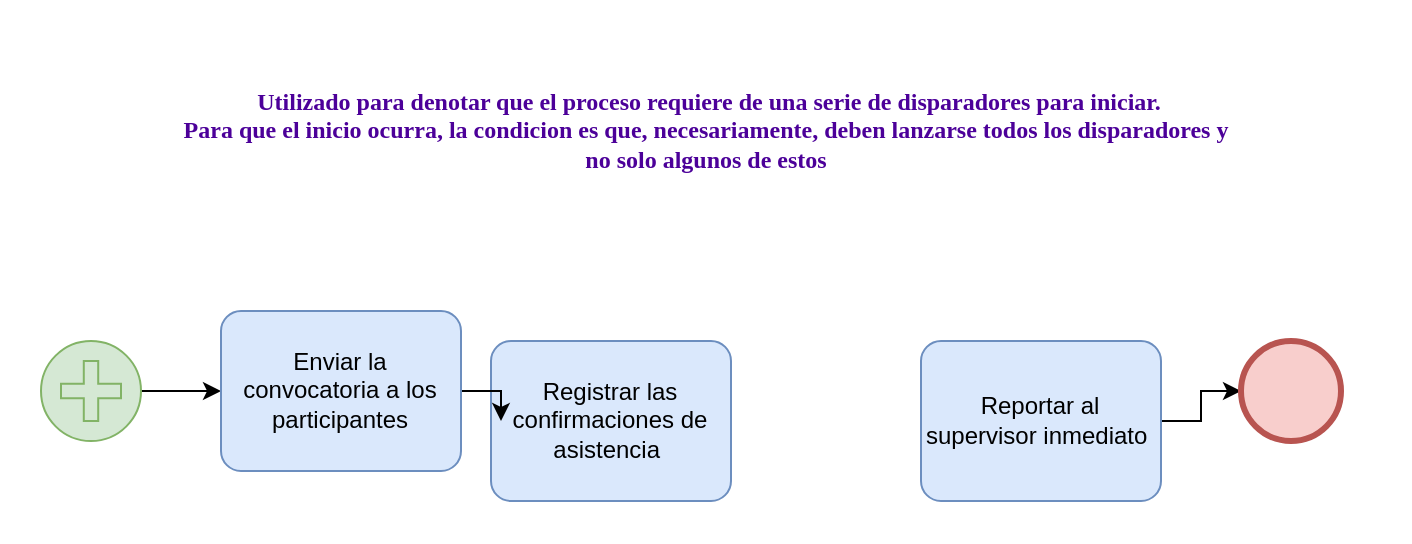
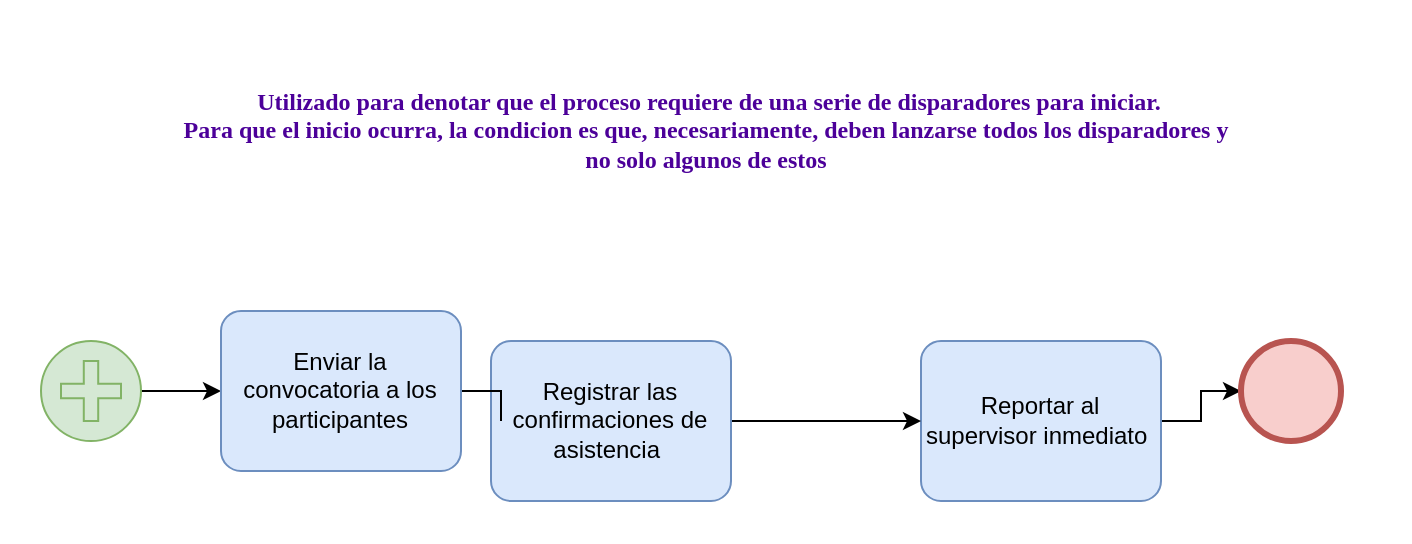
edge "Enviar la convocatoria a los participantes" -> "Registrar las confirmaciones de asistencia": arrowhead classic -> none
edge "Registrar las confirmaciones de asistencia" -> "Reportar al supervisor inmediato": added
